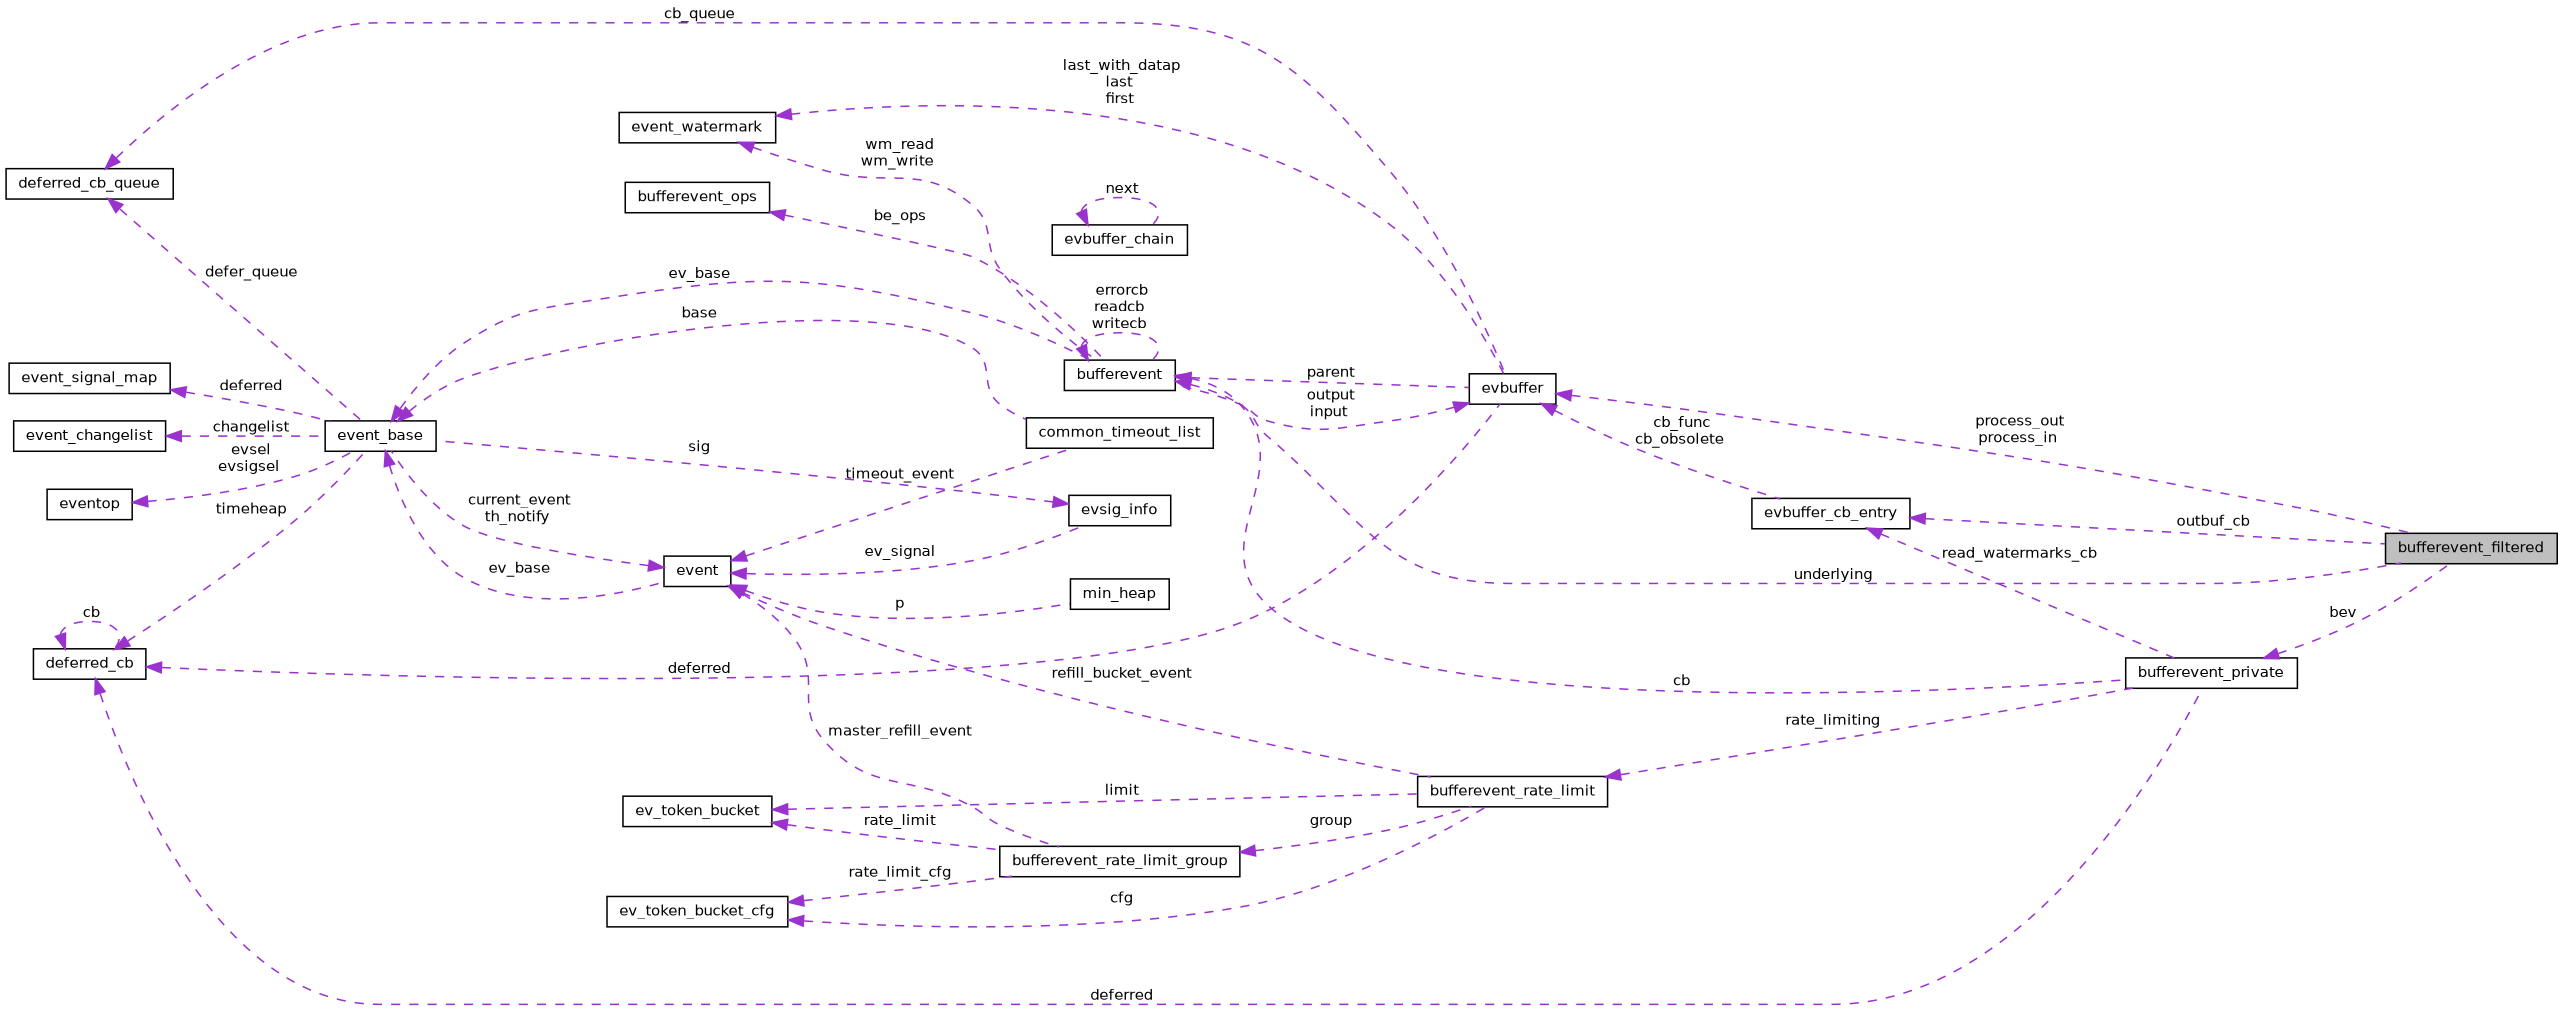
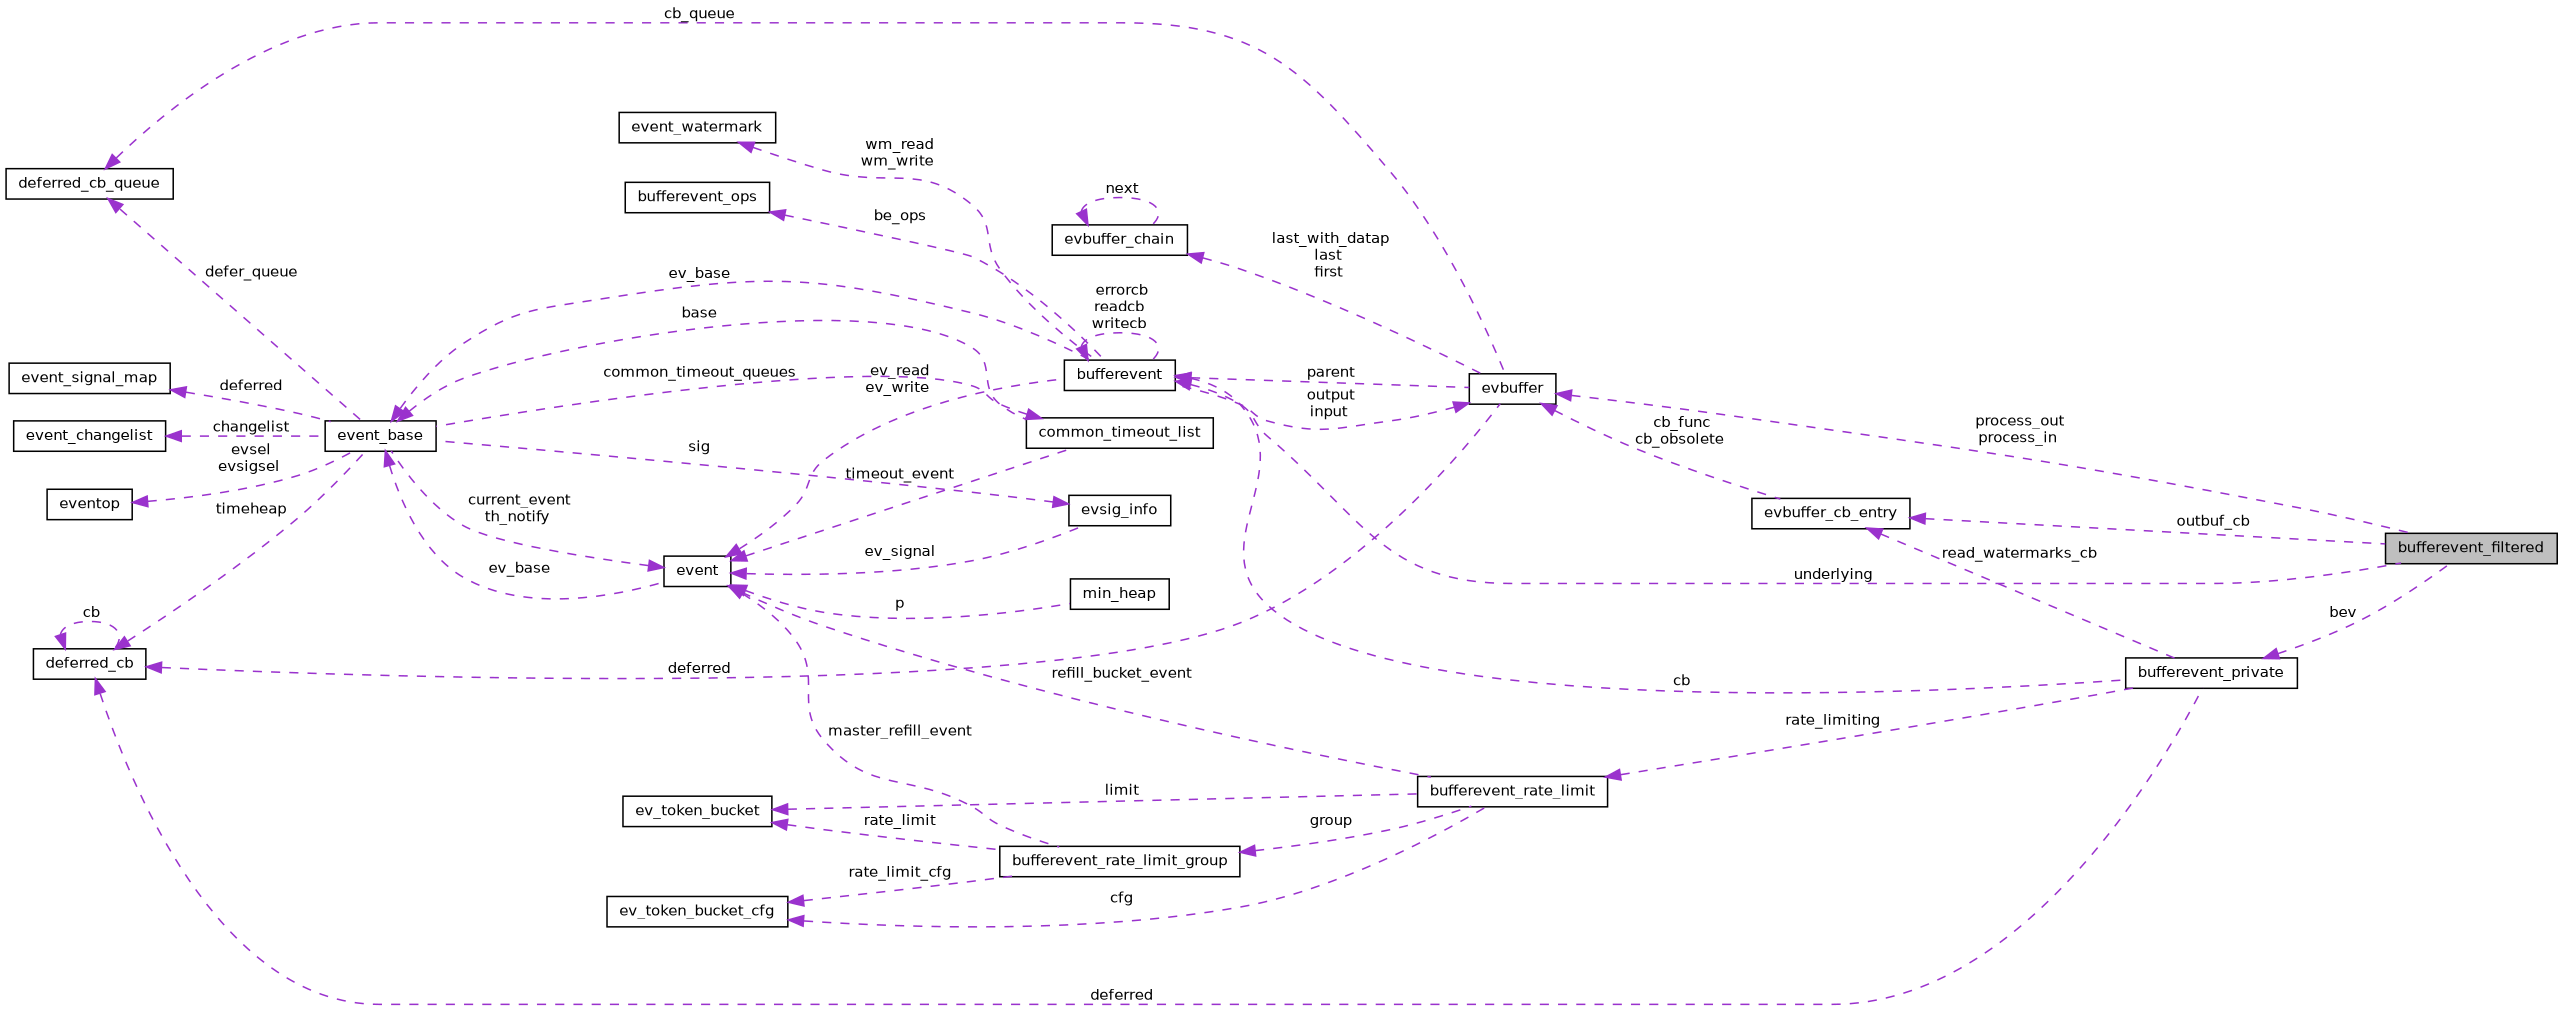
edge "evbuffer" -> "event_watermark": now "evbuffer" -> "evbuffer_chain"
edge "event_base" -> "common_timeout_list": added, label "common_timeout_queues"
edge "bufferevent" -> "event": added, label "ev_read ev_write"
